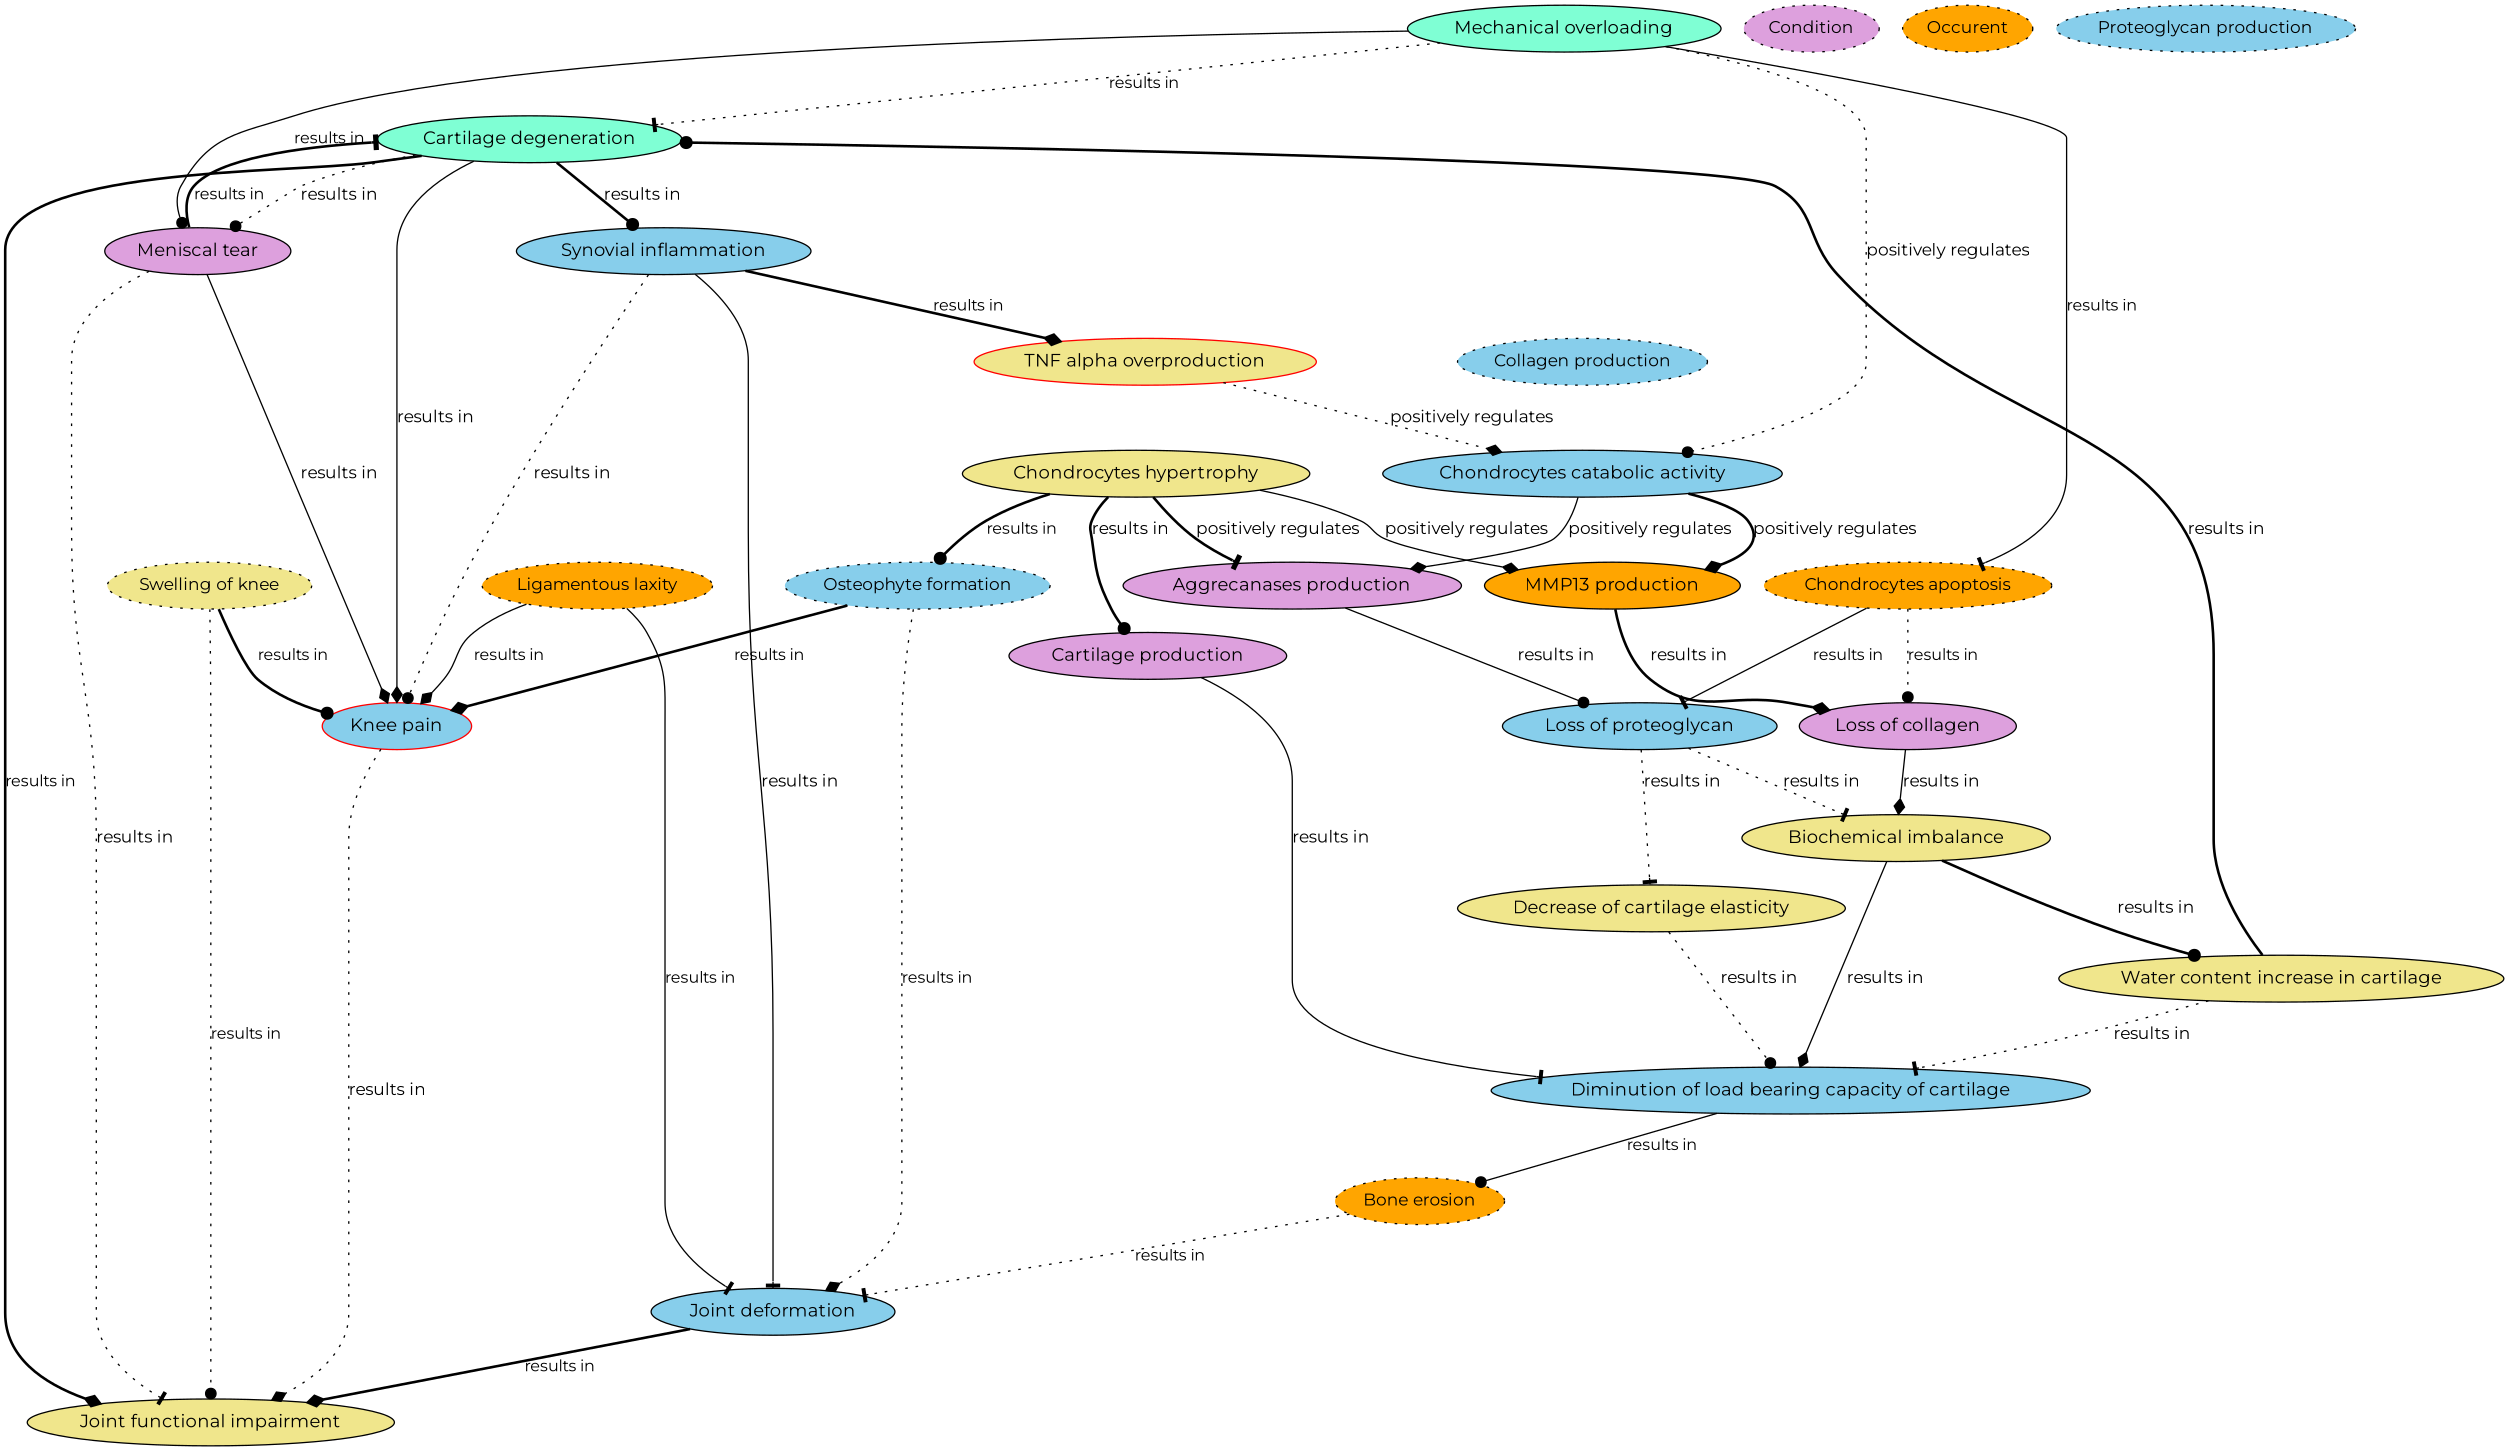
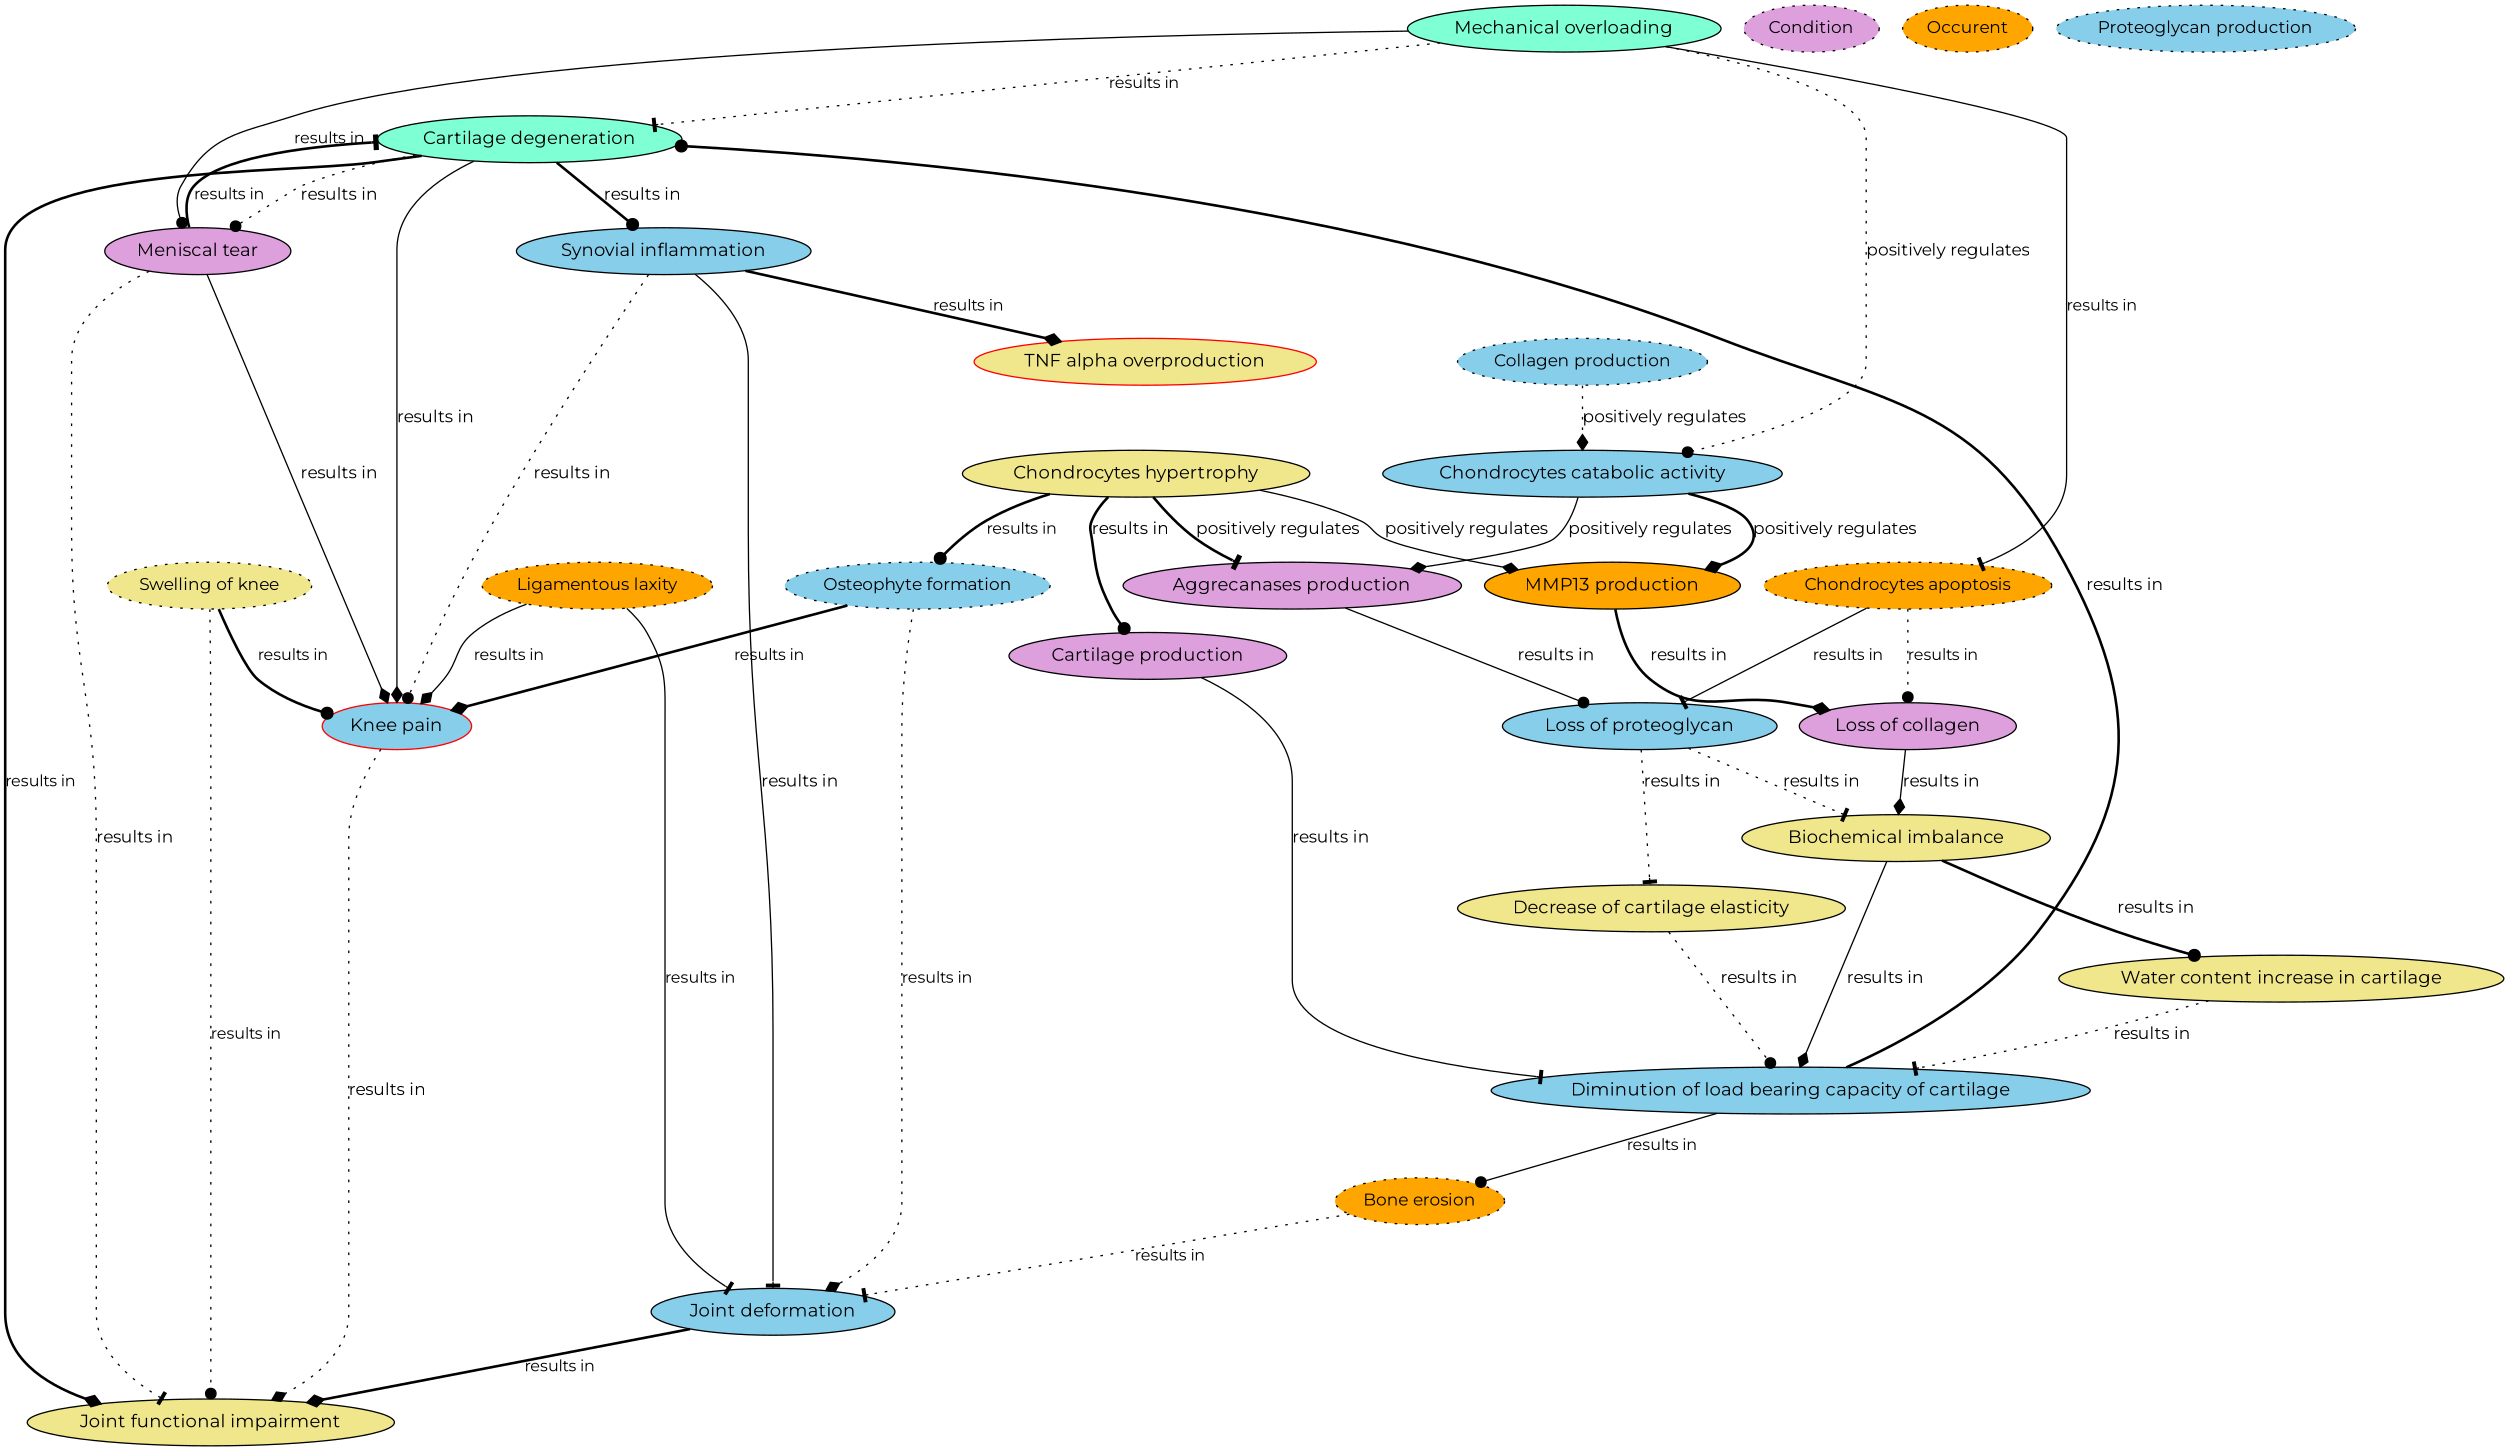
edge "Water content increase in cartilage" -> "Cartilage degeneration": now "Diminution of load bearing capacity of cartilage" -> "Cartilage degeneration"
edge "TNF alpha overproduction" -> "Chondrocytes catabolic activity": now "Collagen production" -> "Chondrocytes catabolic activity"
